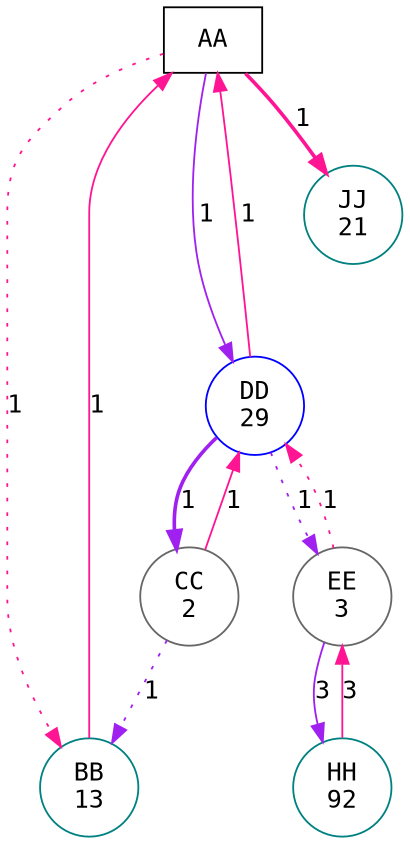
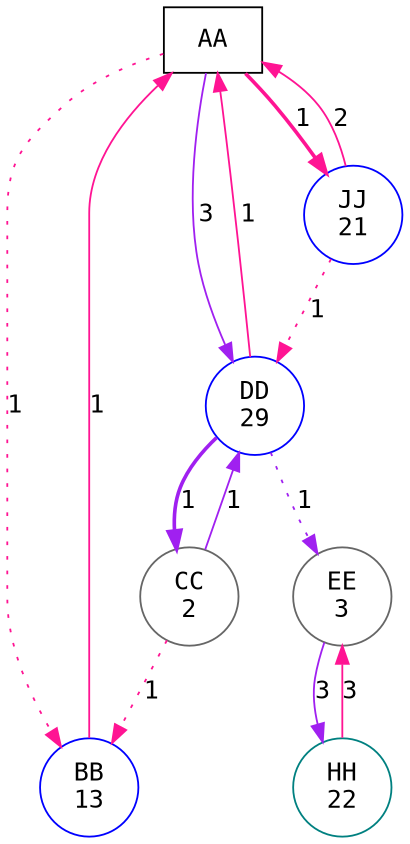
edge "JJ 21" -> "AA": added, label "2"
edge "AA" -> "DD 29": label "1" -> "3"
node "JJ 21": color teal -> blue
edge "EE 3" -> "DD 29": now "JJ 21" -> "DD 29"
edge "CC 2" -> "DD 29": color deeppink -> purple
edge "CC 2" -> "BB 13": color purple -> deeppink
node "BB 13": color teal -> blue
node "HH 92": label "HH 92" -> "HH 22"
